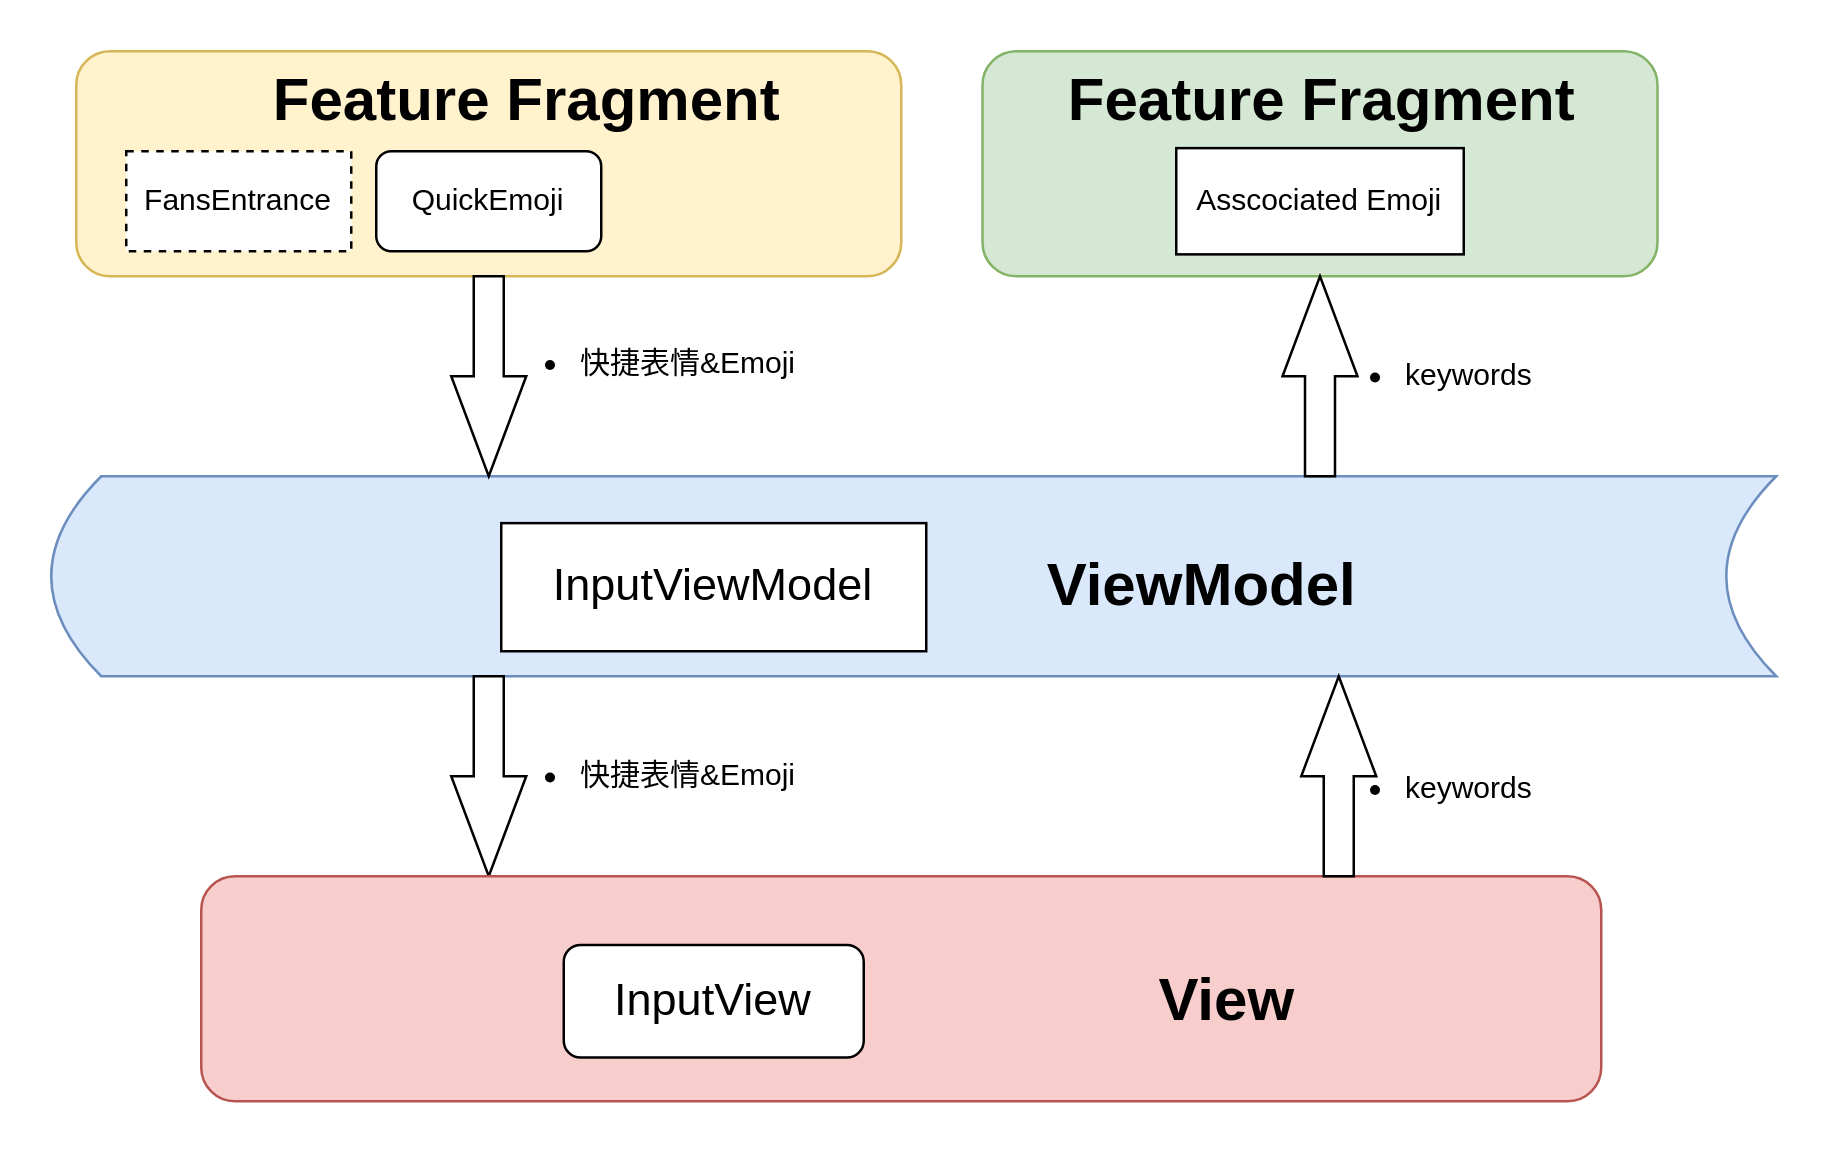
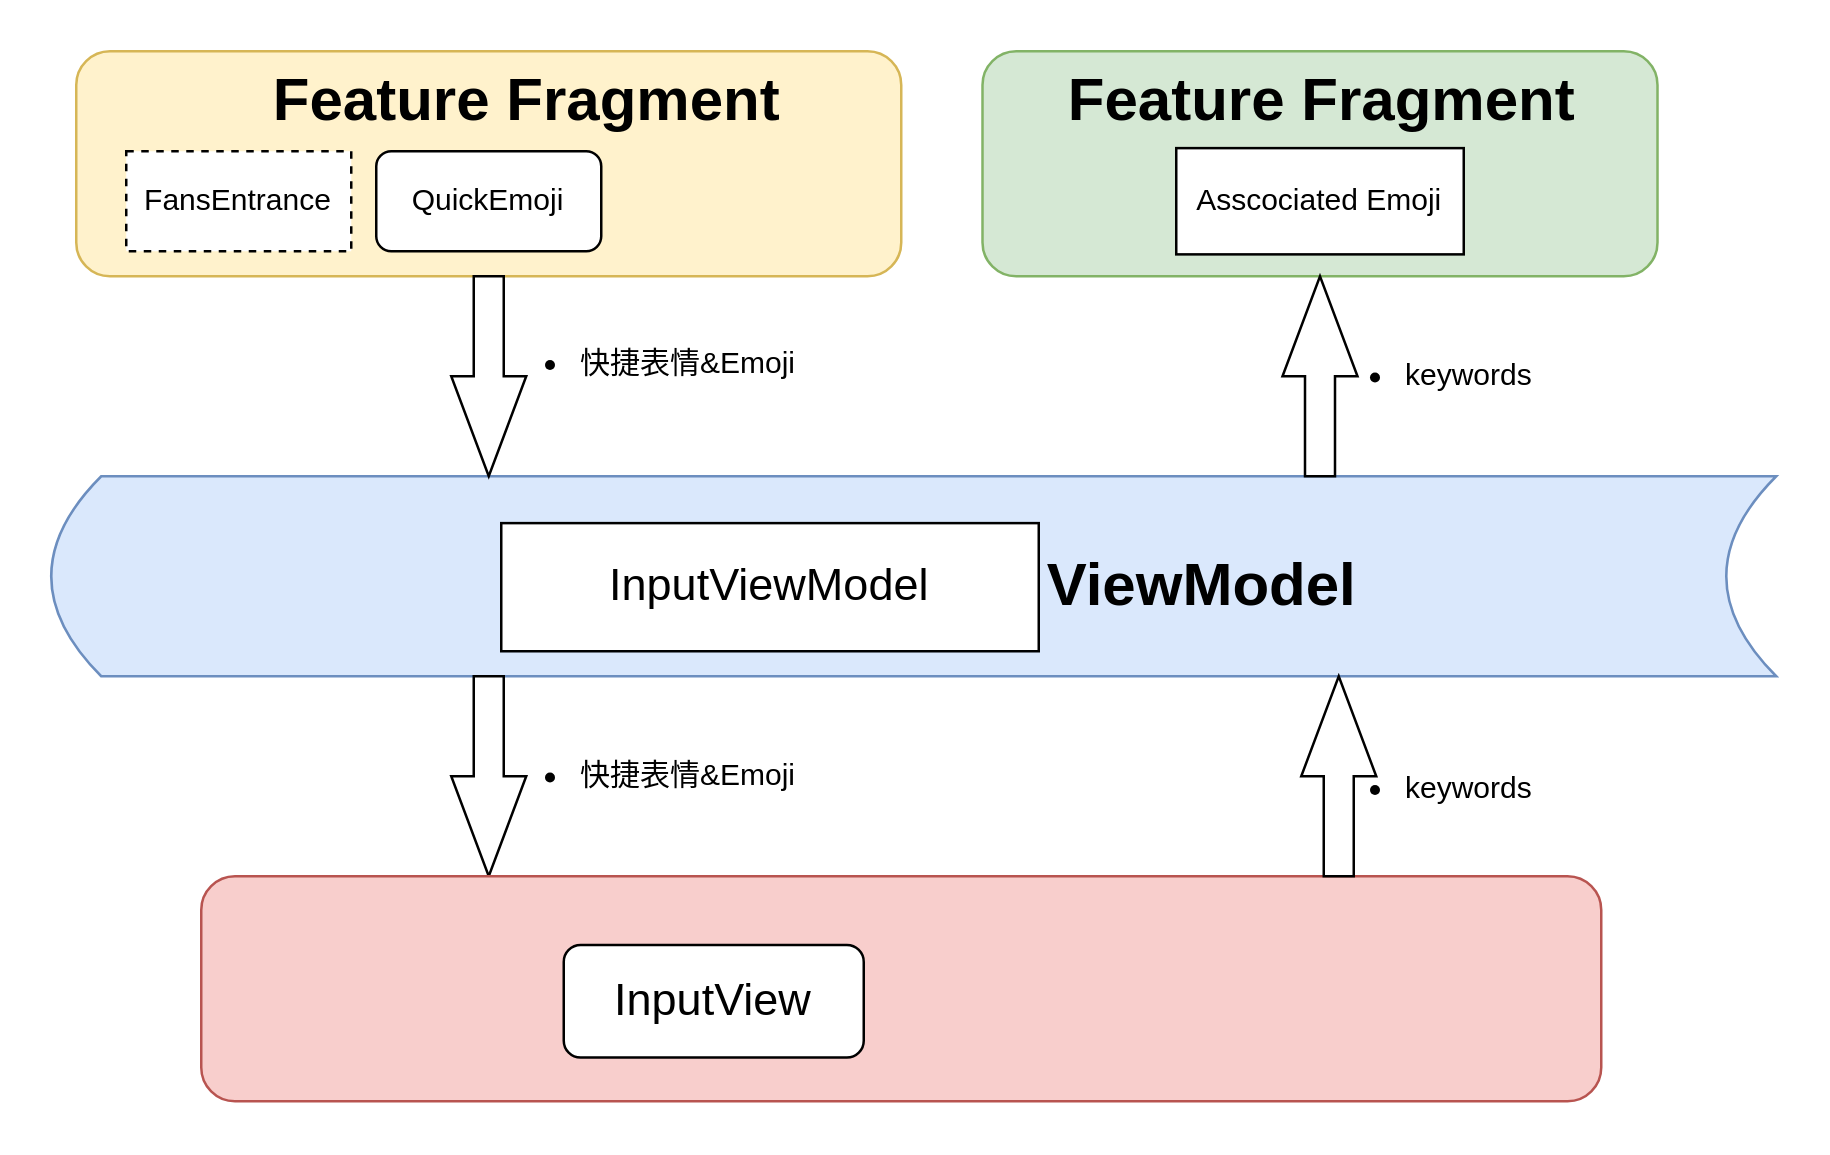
node "InputViewModel": size 425x128 -> 538x128
node "View": removed
